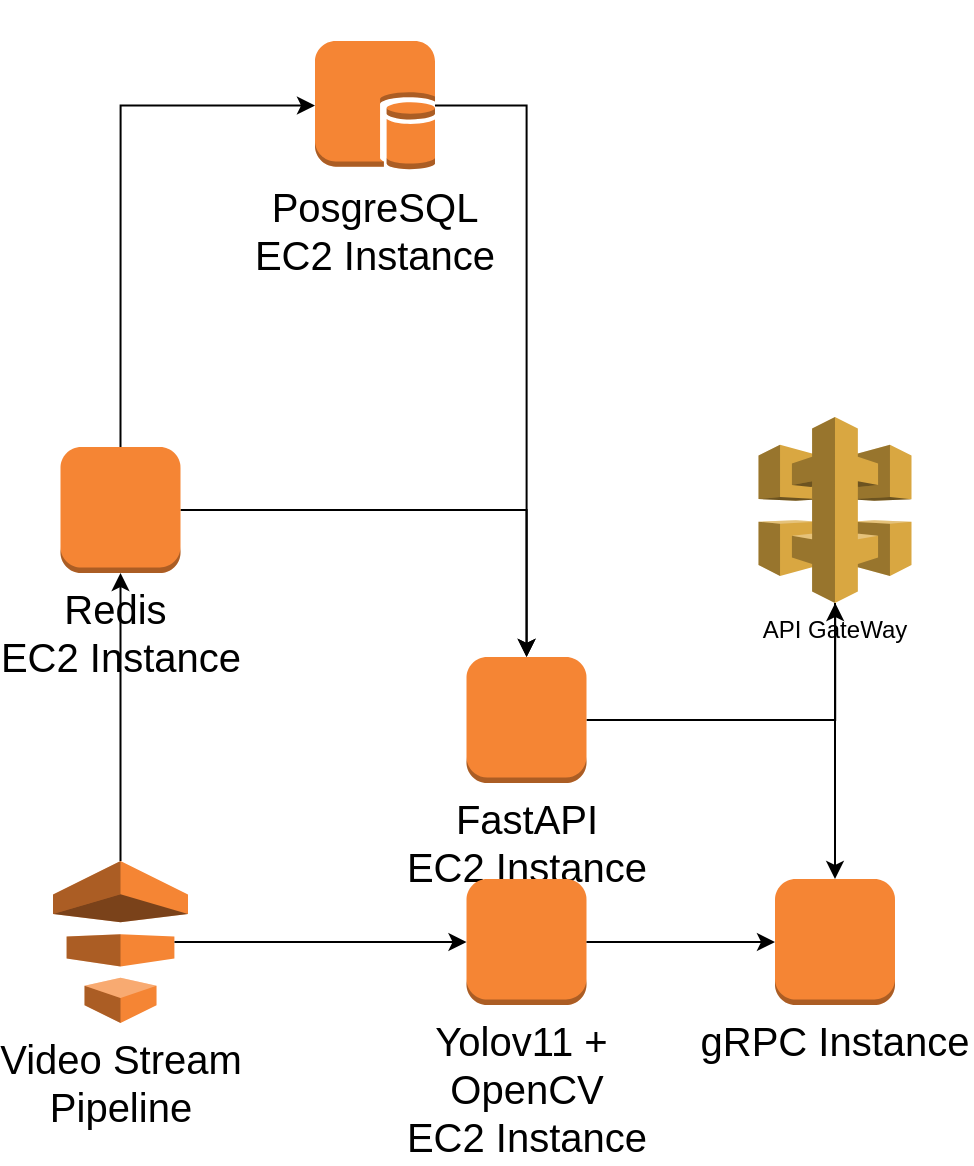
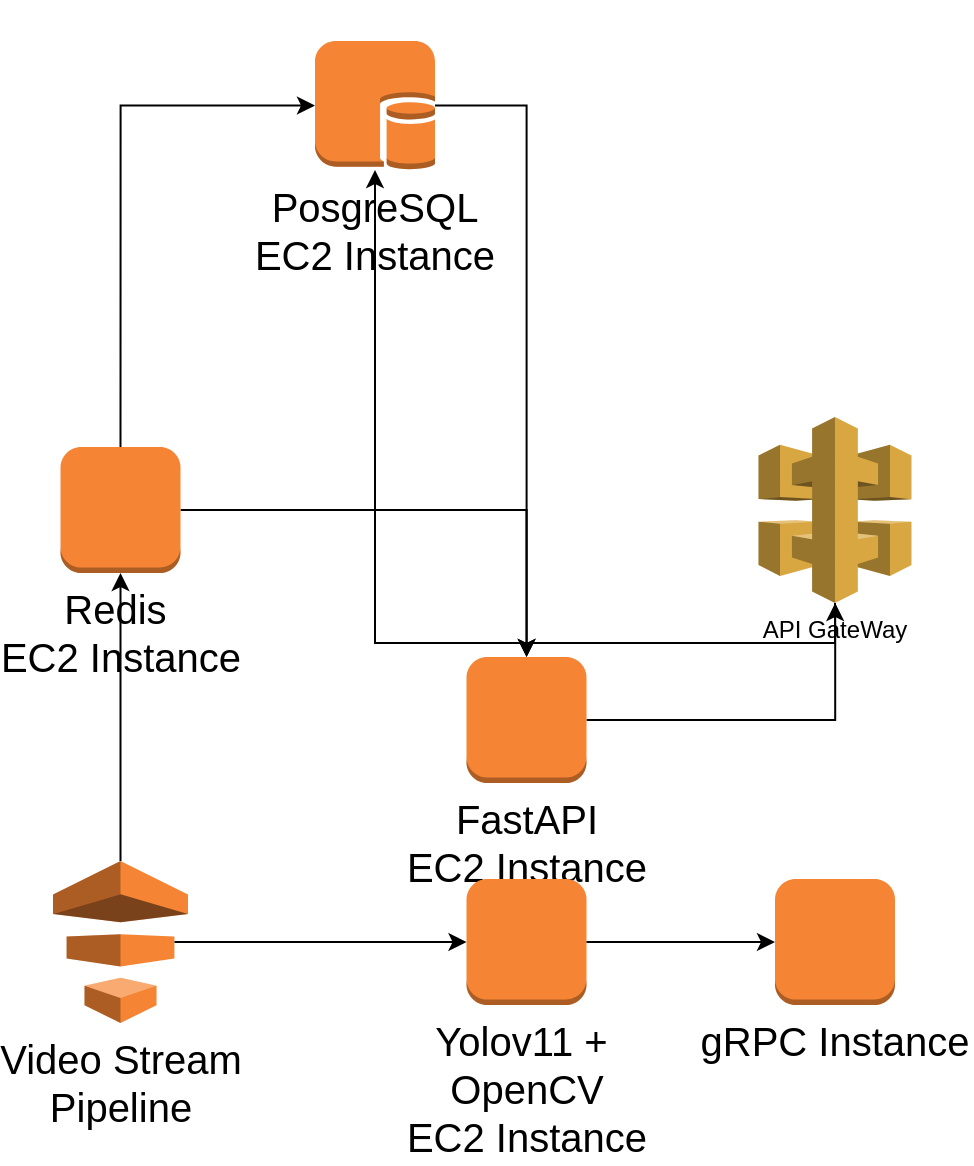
edge "API GateWay" -> "gRPC Instance": now "API GateWay" -> "PosgreSQL EC2 Instance"
